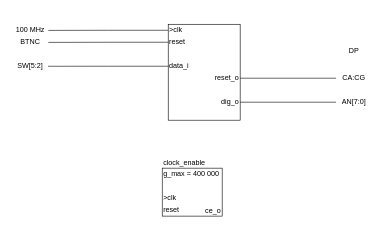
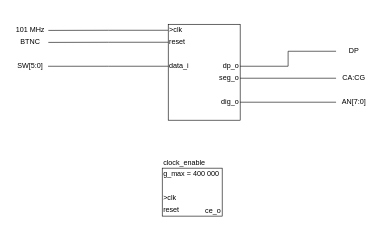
node "100 MHz": label "100 MHz" -> "101 MHz"
edge "DP" -- "dp_o": added
node "SW[5:2]": label "SW[5:2]" -> "SW[5:0]"
node "dp_o": added
node "reset_o": label "reset_o" -> "seg_o"
